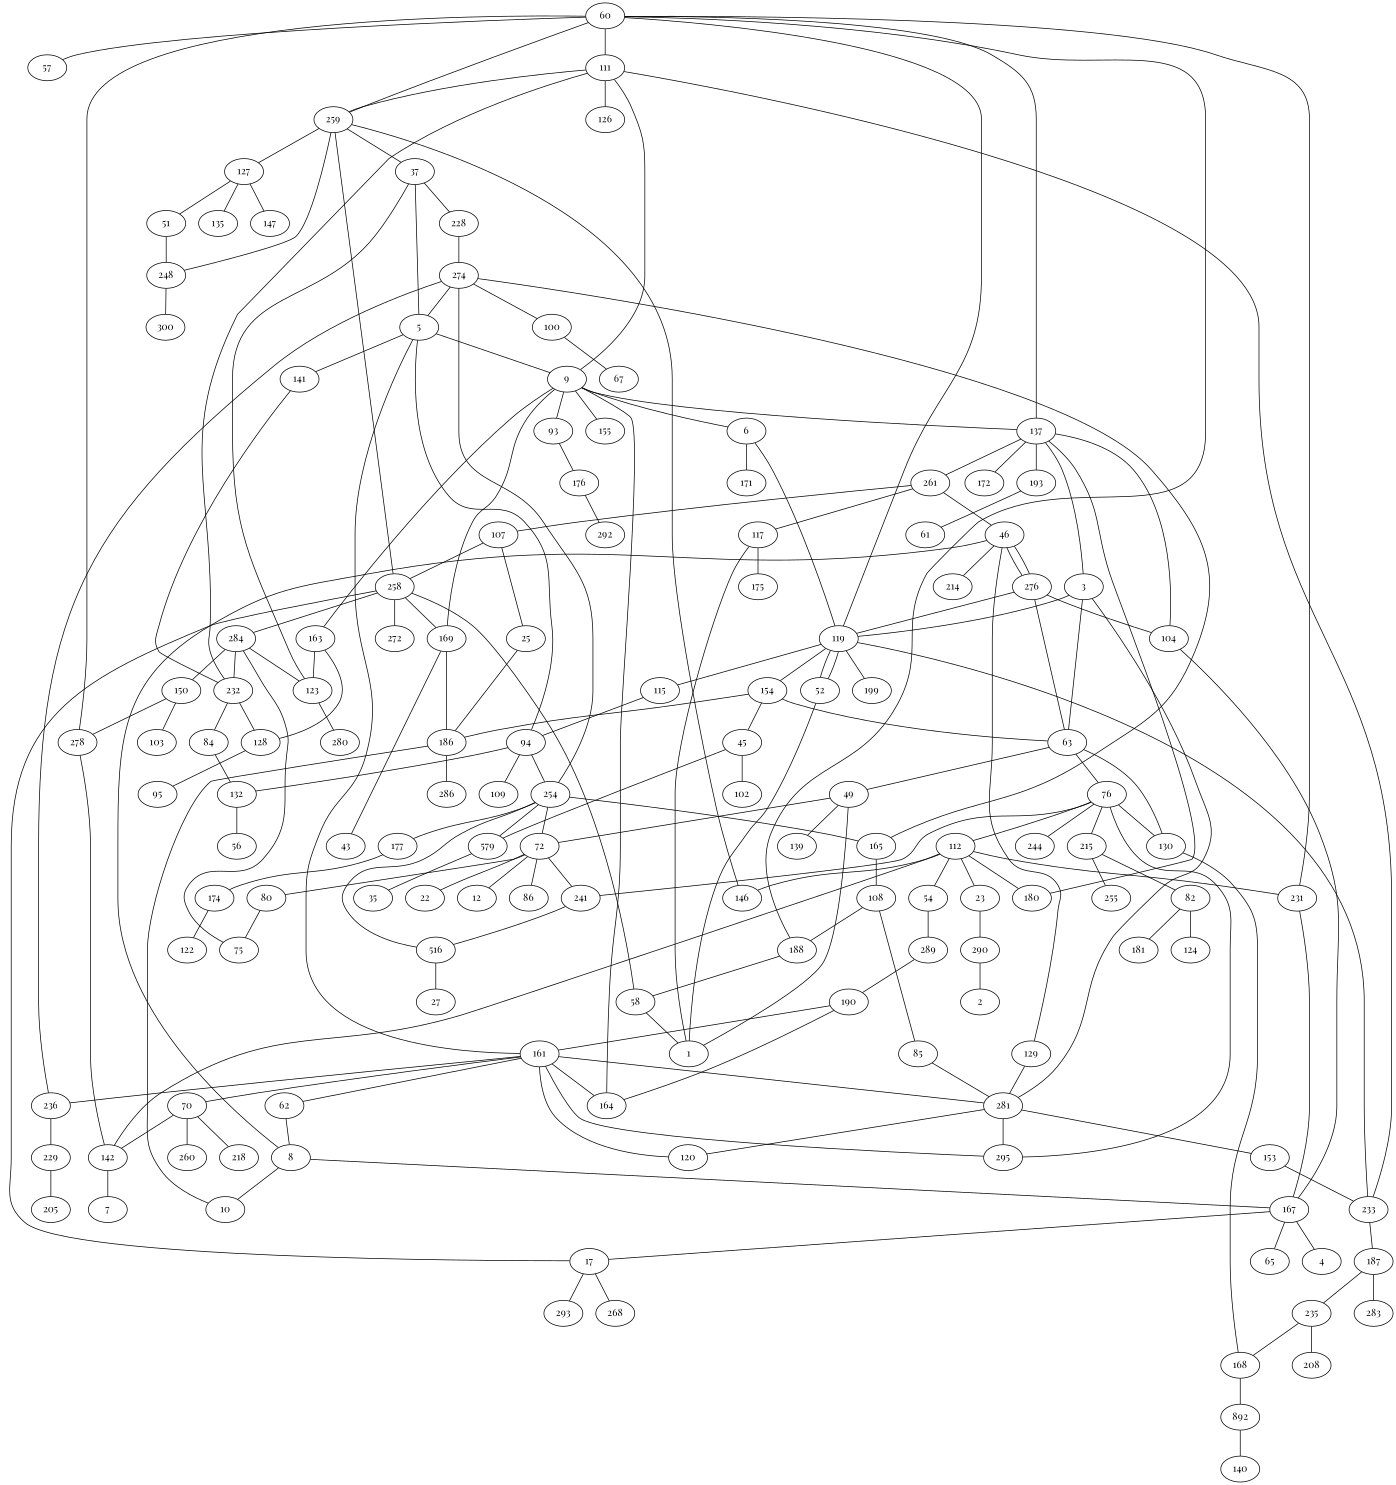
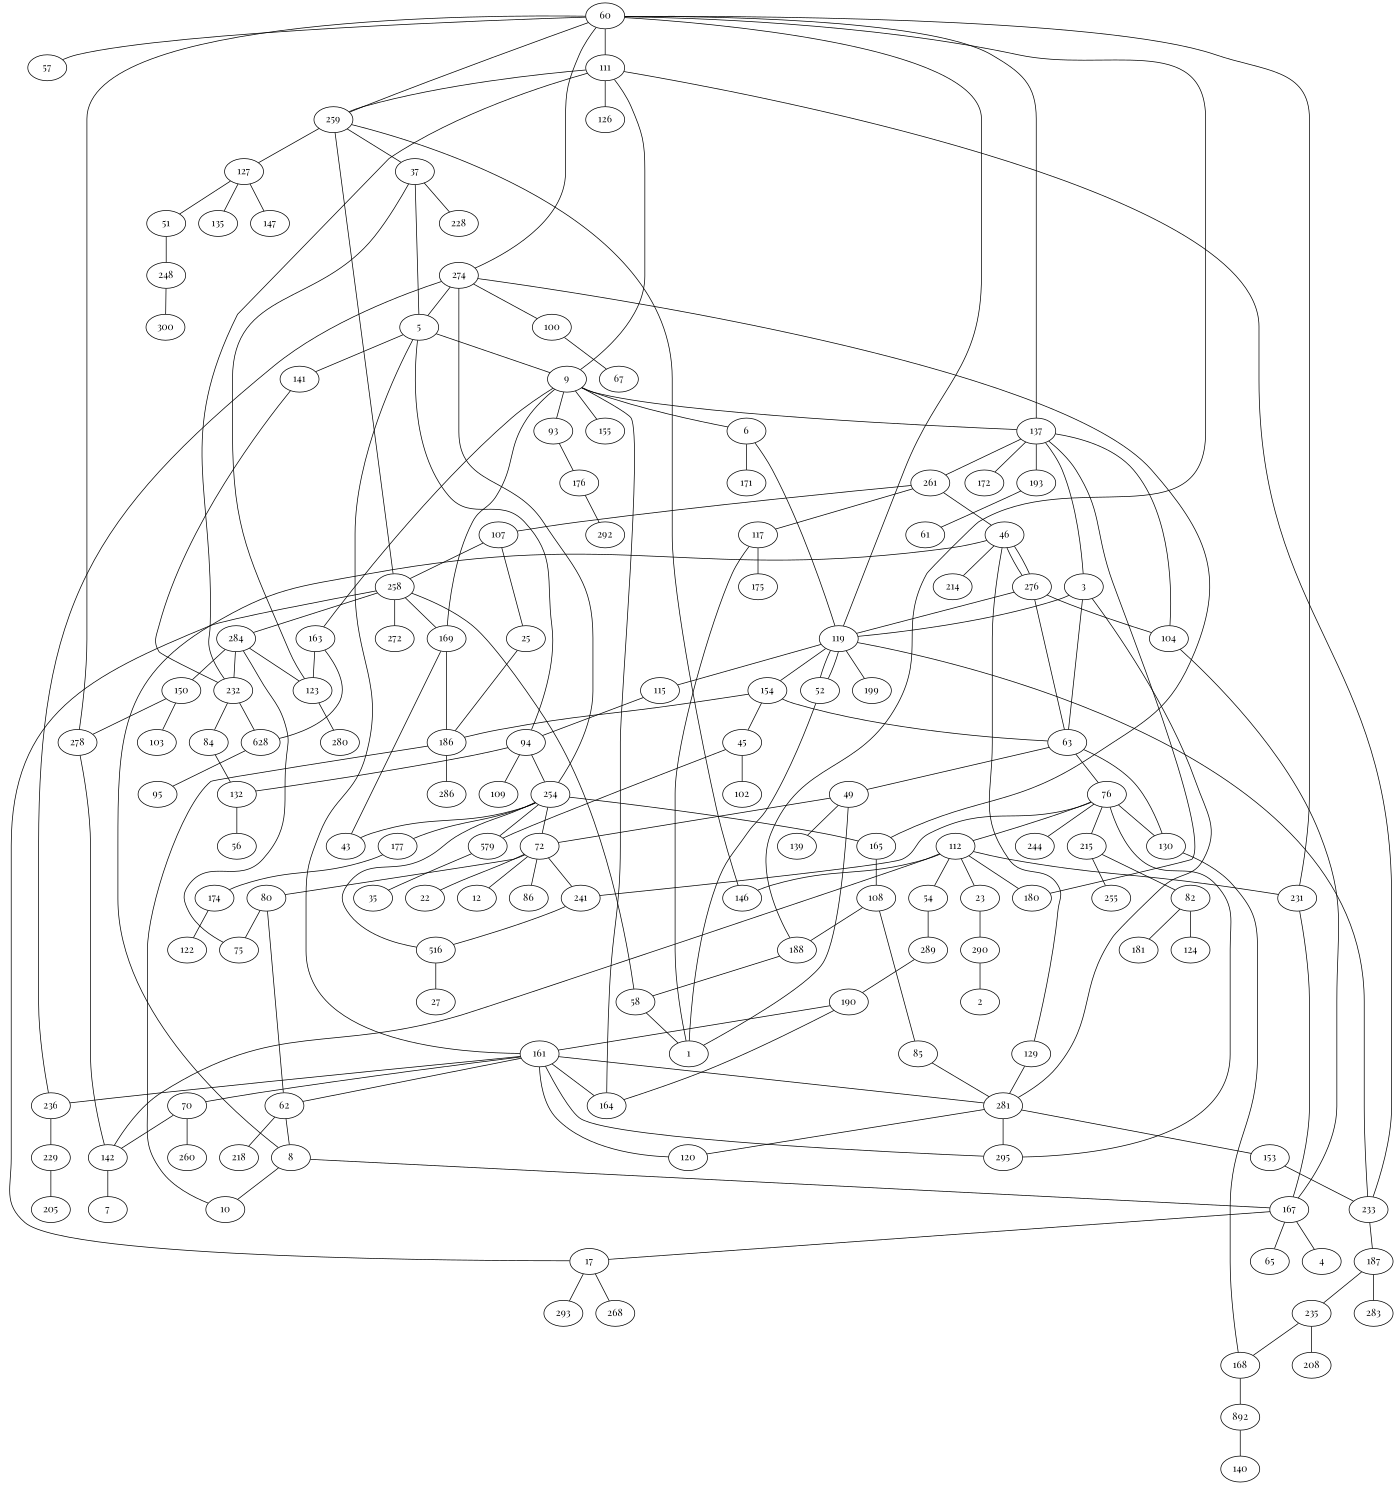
edge "259" -- "248": removed
edge "228" -- "274": now "60" -- "274"
node "128": label "128" -> "628"
edge "254" -- "43": added
edge "80" -- "62": added
edge "70" -- "218": now "62" -- "218"
